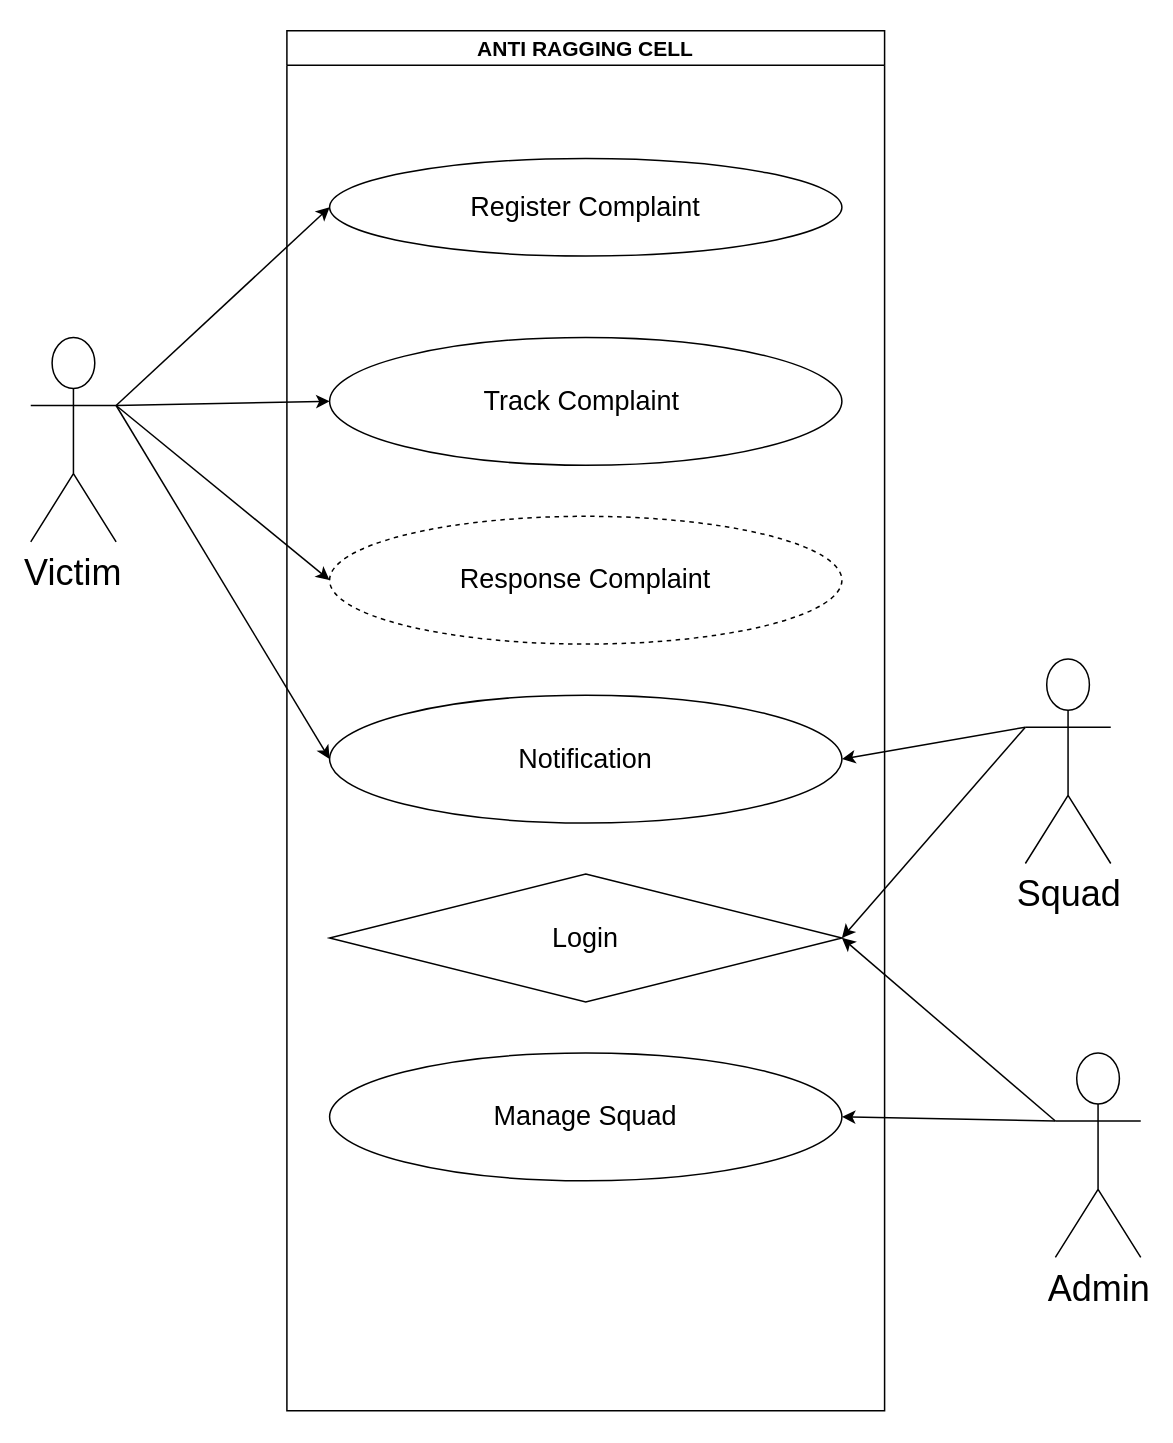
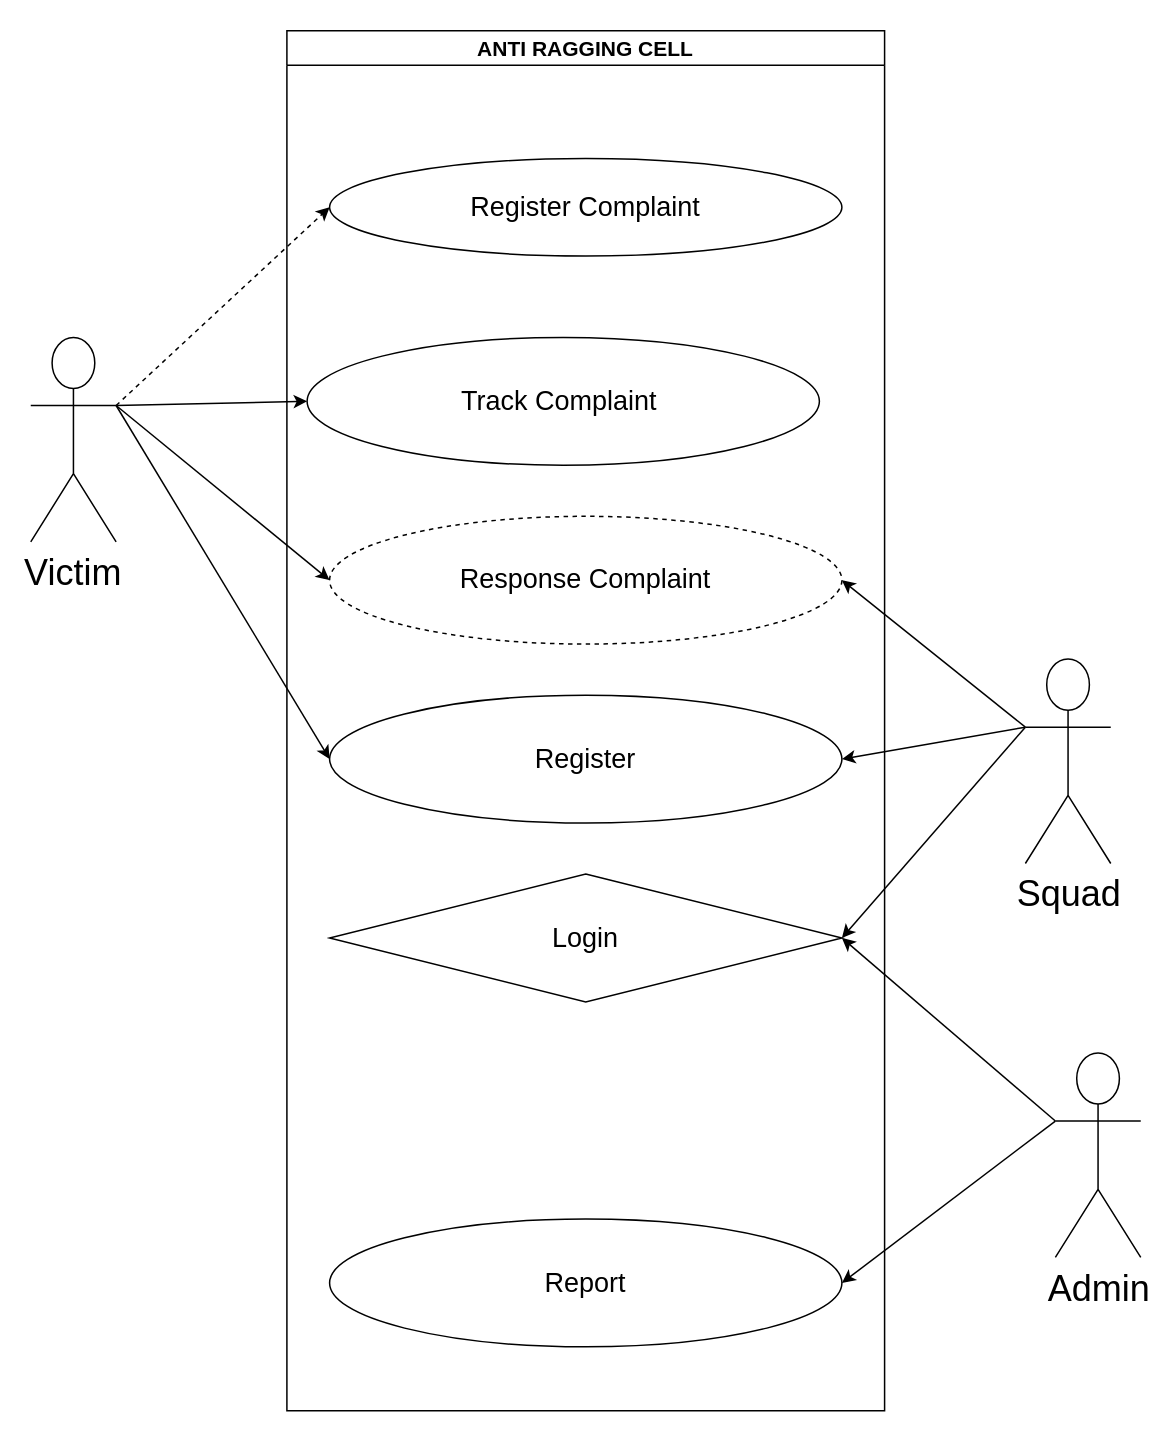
edge "Victim" -> "Register Complaint": style solid -> dashed
node "Track Complaint": moved (586, 401) -> (563, 401)
edge "Squad" -> "Response Complaint": added
node "Notification": label "Notification" -> "Register"
node "Manage Squad": removed
edge "Admin" -> "Manage Squad": removed
edge "Admin" -> "Report": added
node "Report": added
